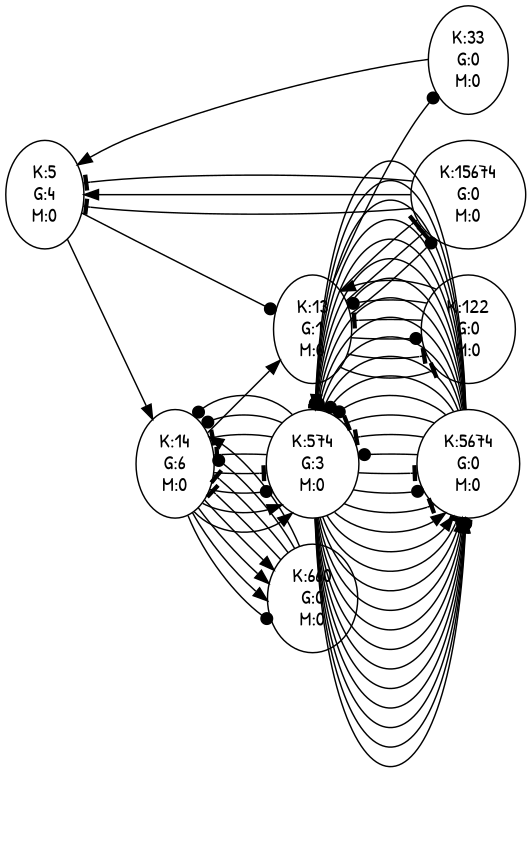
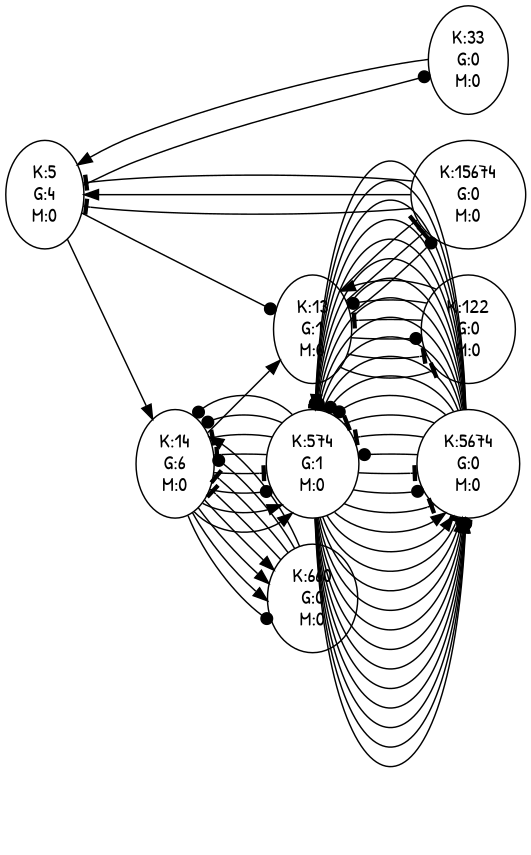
edge "K:13 G:1 M:0" -> "K:33 G:0 M:0": now "K:5 G:4 M:0" -> "K:33 G:0 M:0"
node "K:574 G:3 M:0": label "K:574 G:3 M:0" -> "K:574 G:1 M:0"
